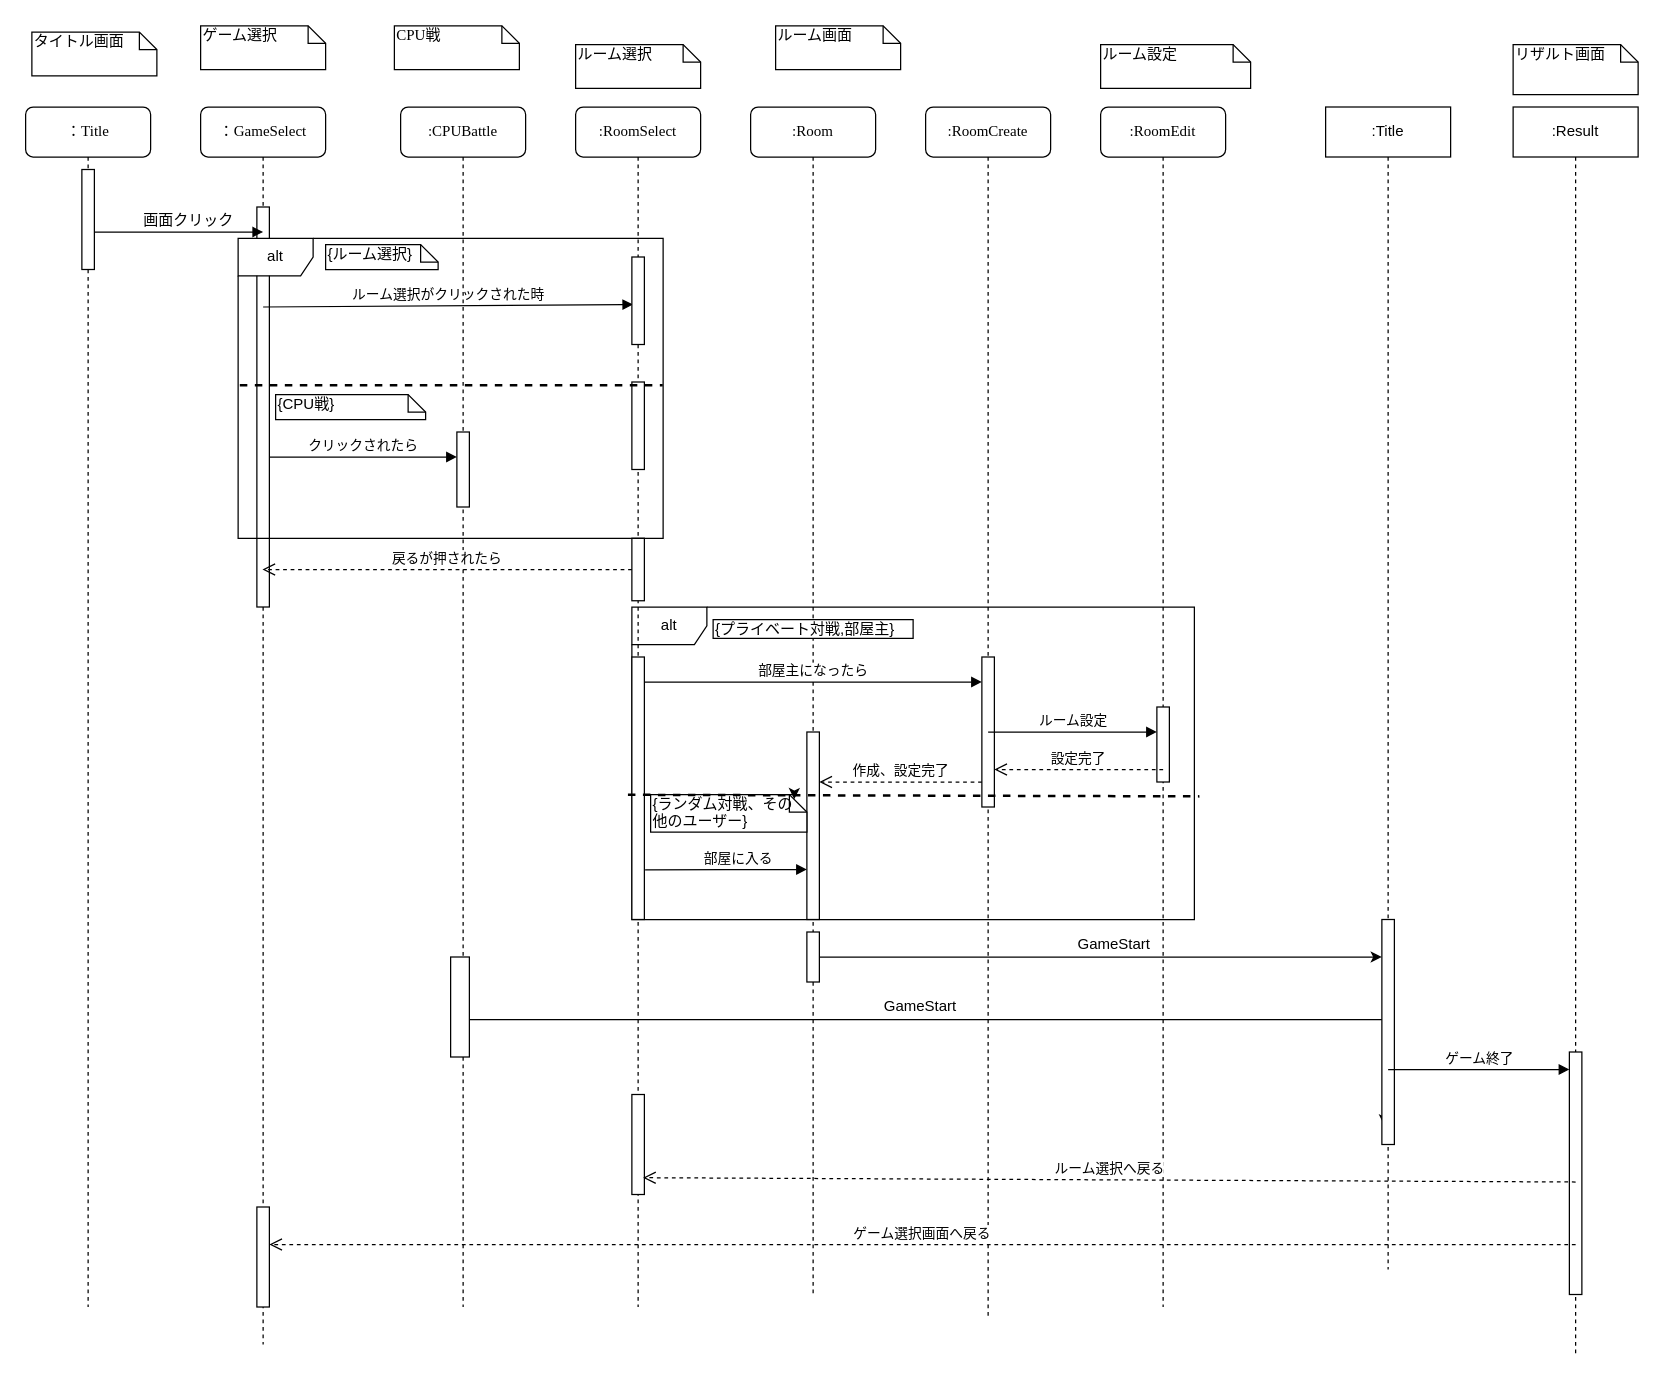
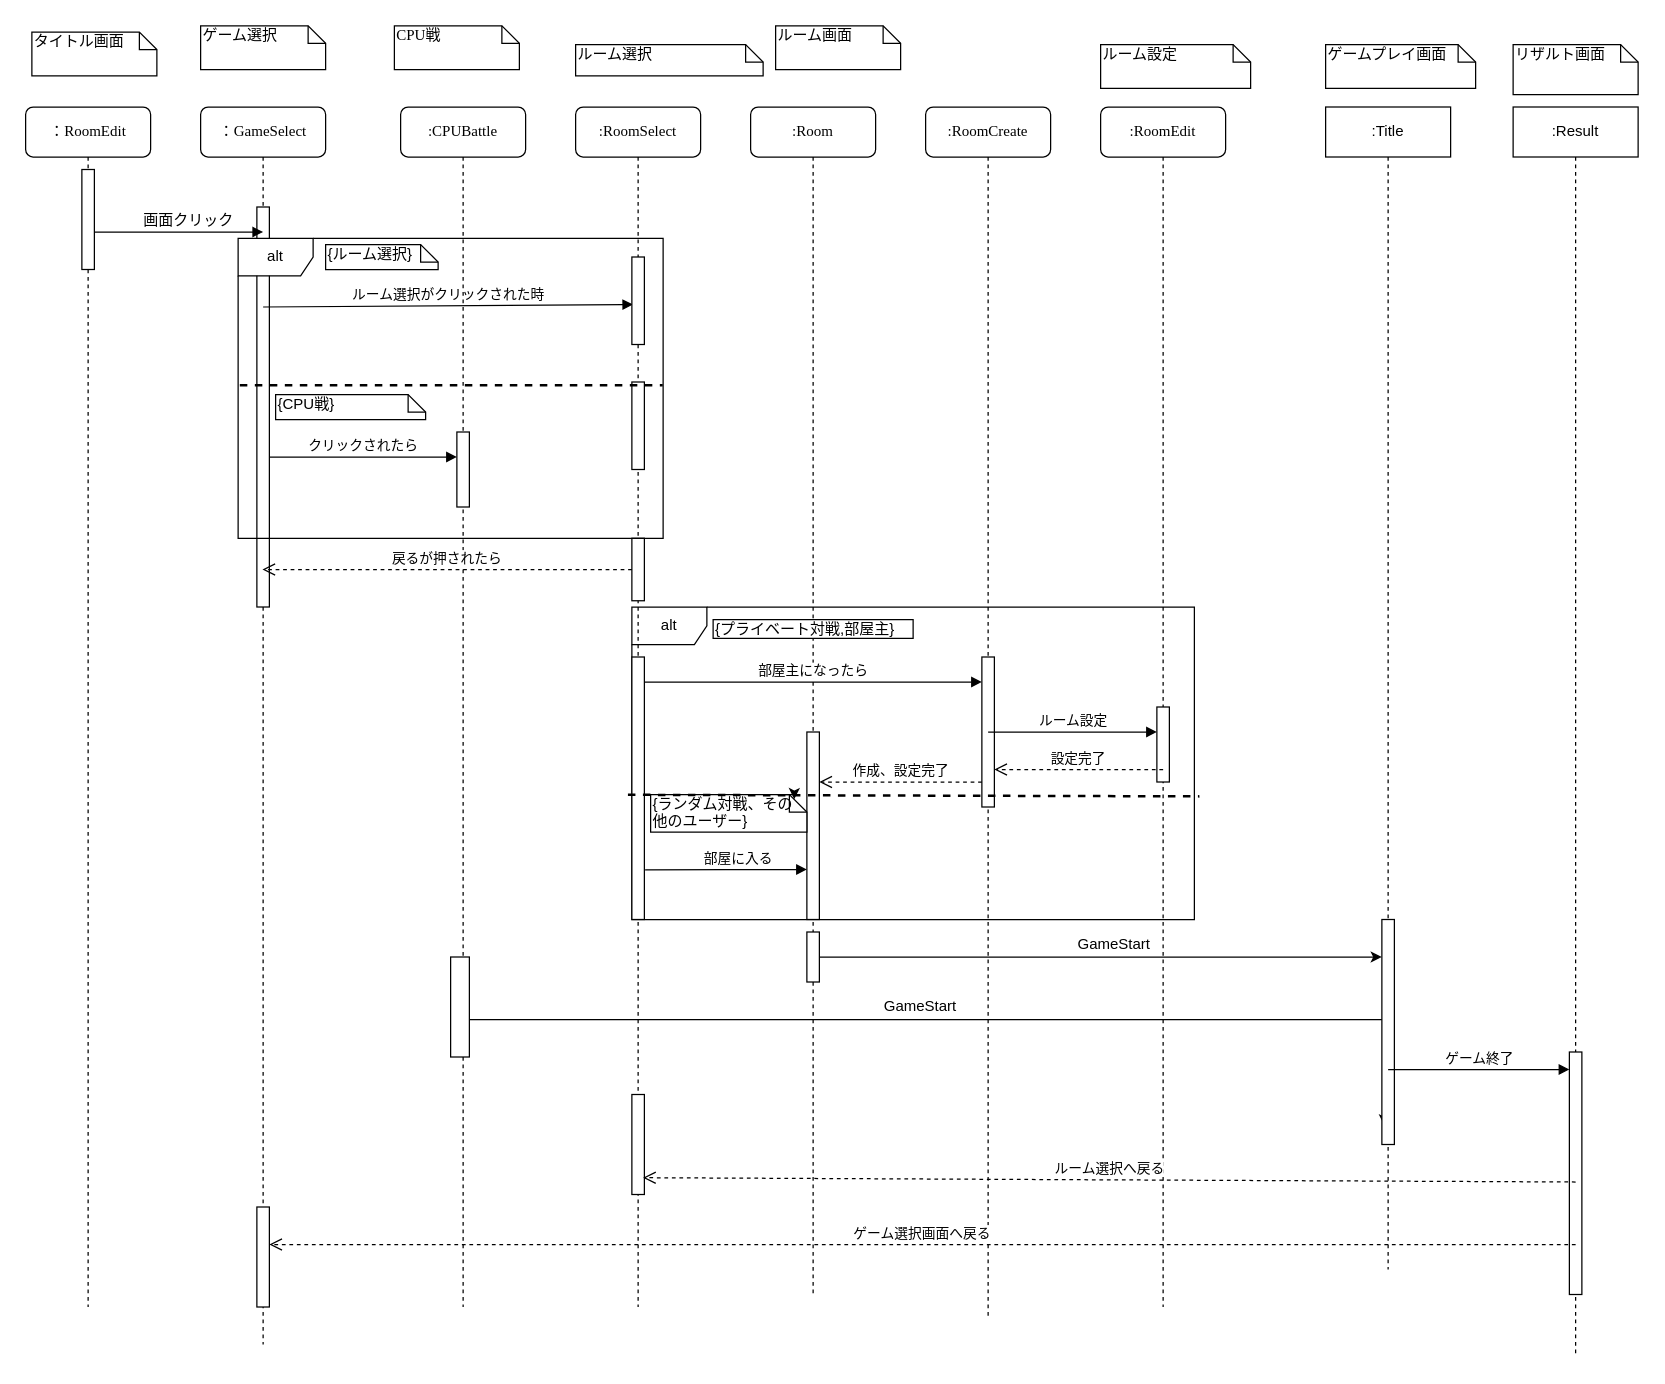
node "ルーム選択": size 125x44 -> 188x31
node "ゲームプレイ画面": added
node "：Title": label "：Title" -> "：RoomEdit"
